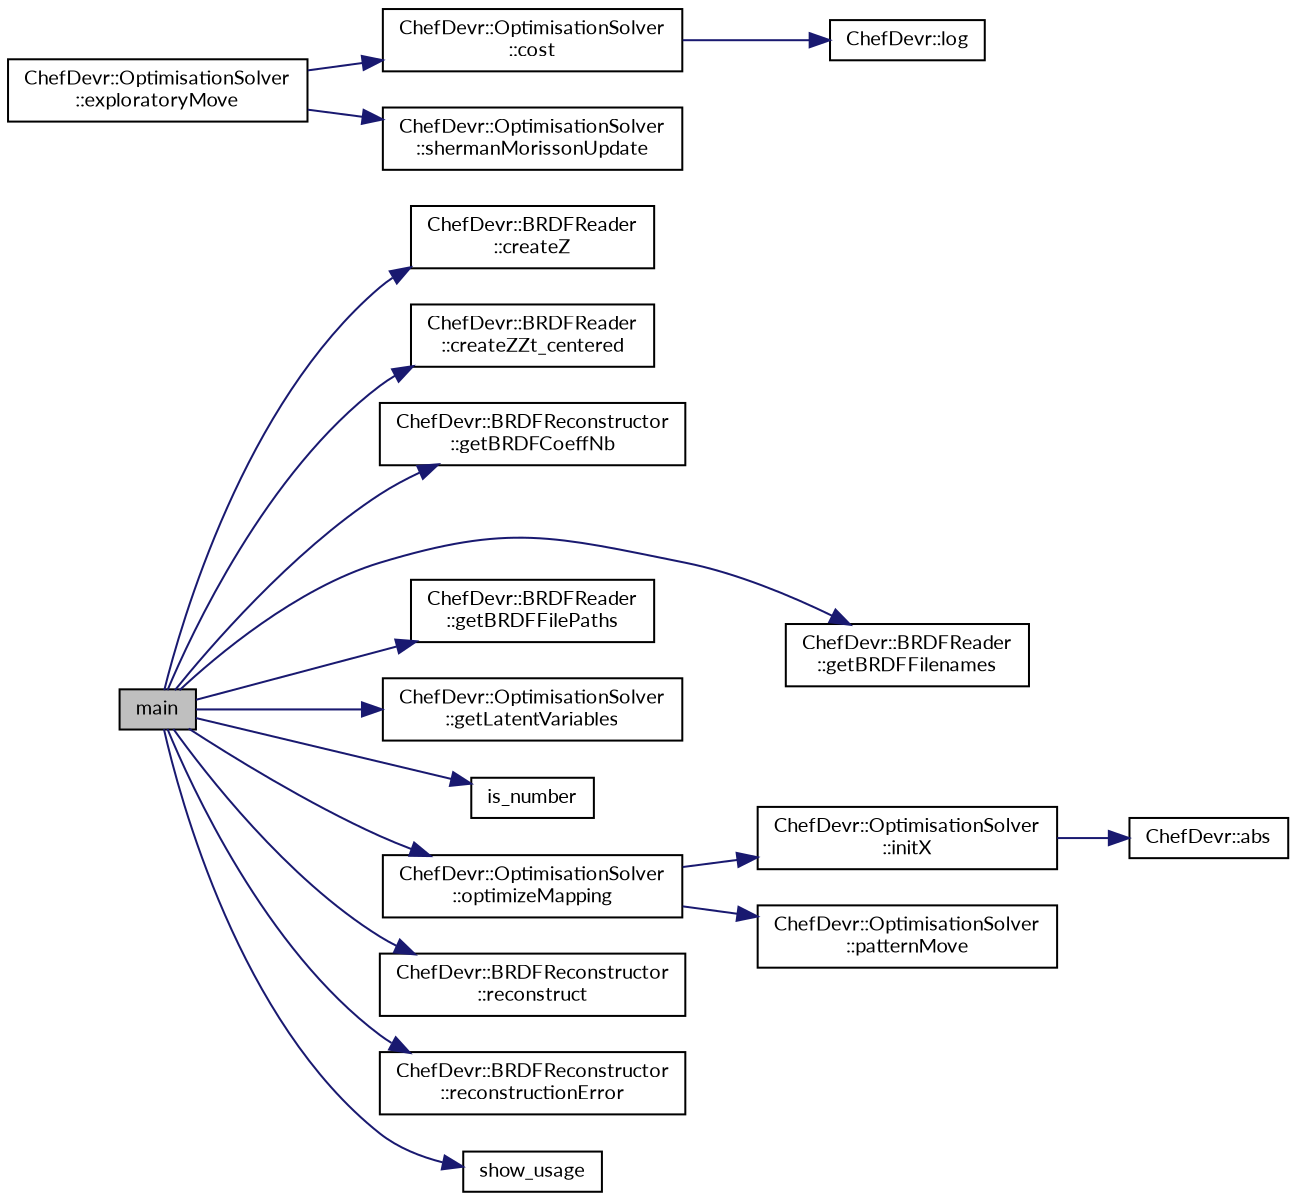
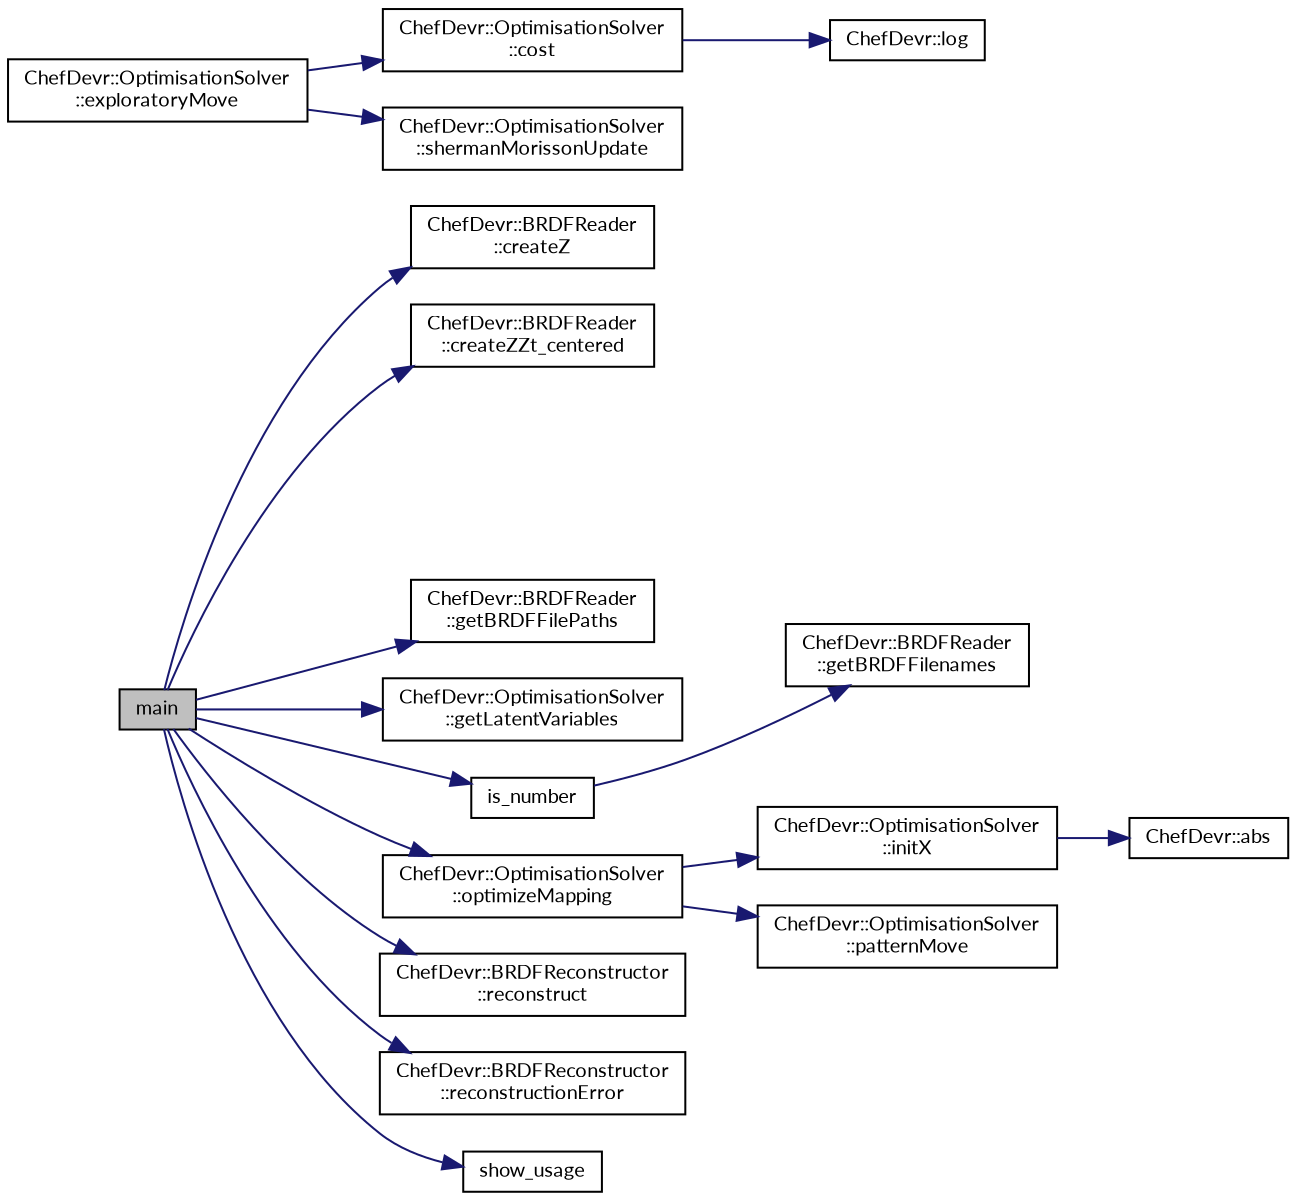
node "ChefDevr::BRDFReconstructor ::getBRDFCoeffNb": removed
edge "main" -> "ChefDevr::BRDFReader ::getBRDFFilenames": now "is_number" -> "ChefDevr::BRDFReader ::getBRDFFilenames"
